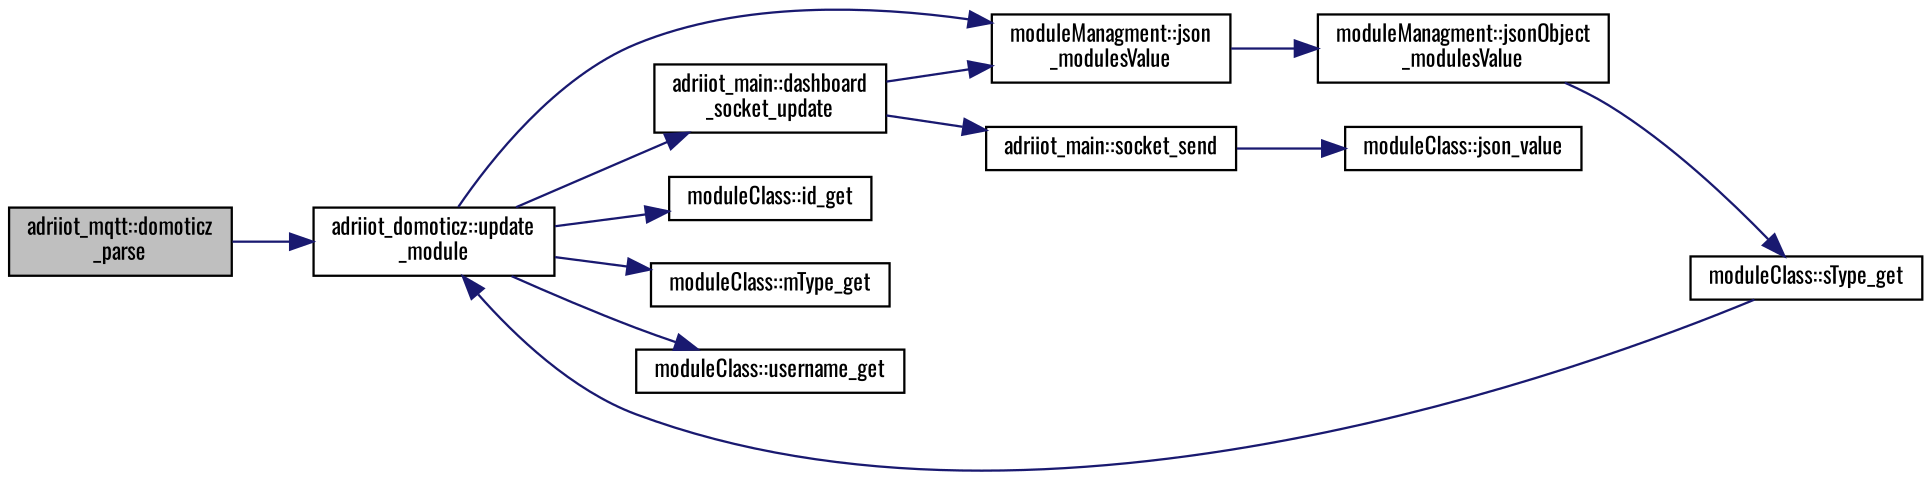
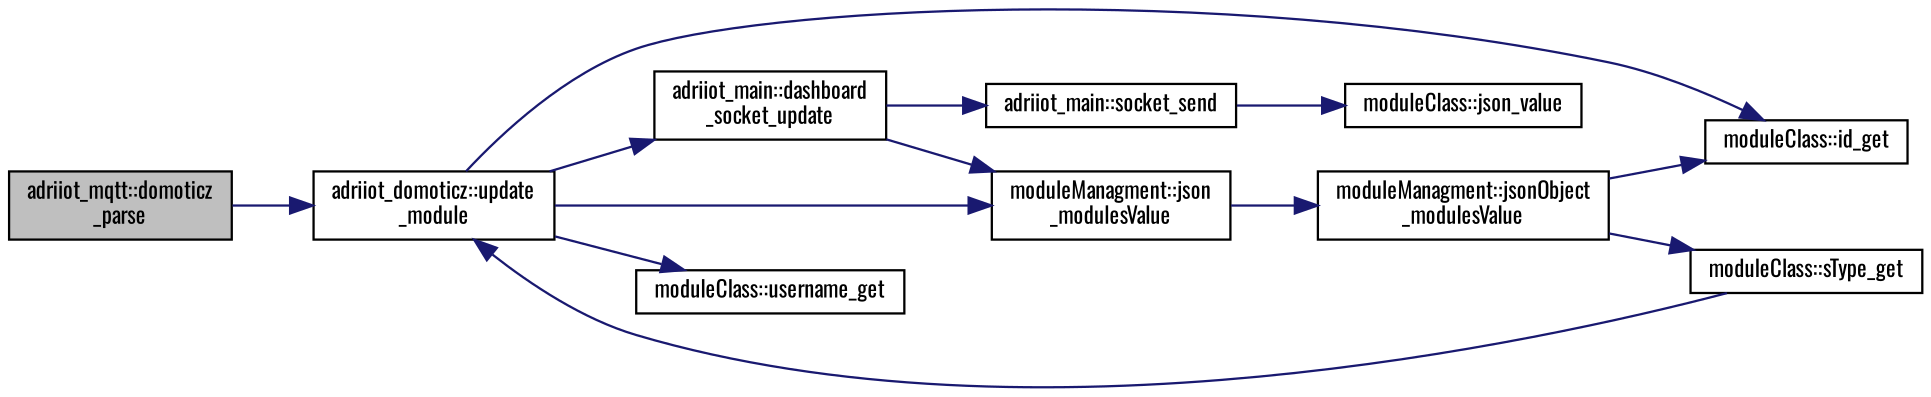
edge "moduleManagment::jsonObject _modulesValue" -> "moduleClass::id_get": added
node "moduleClass::mType_get": removed
